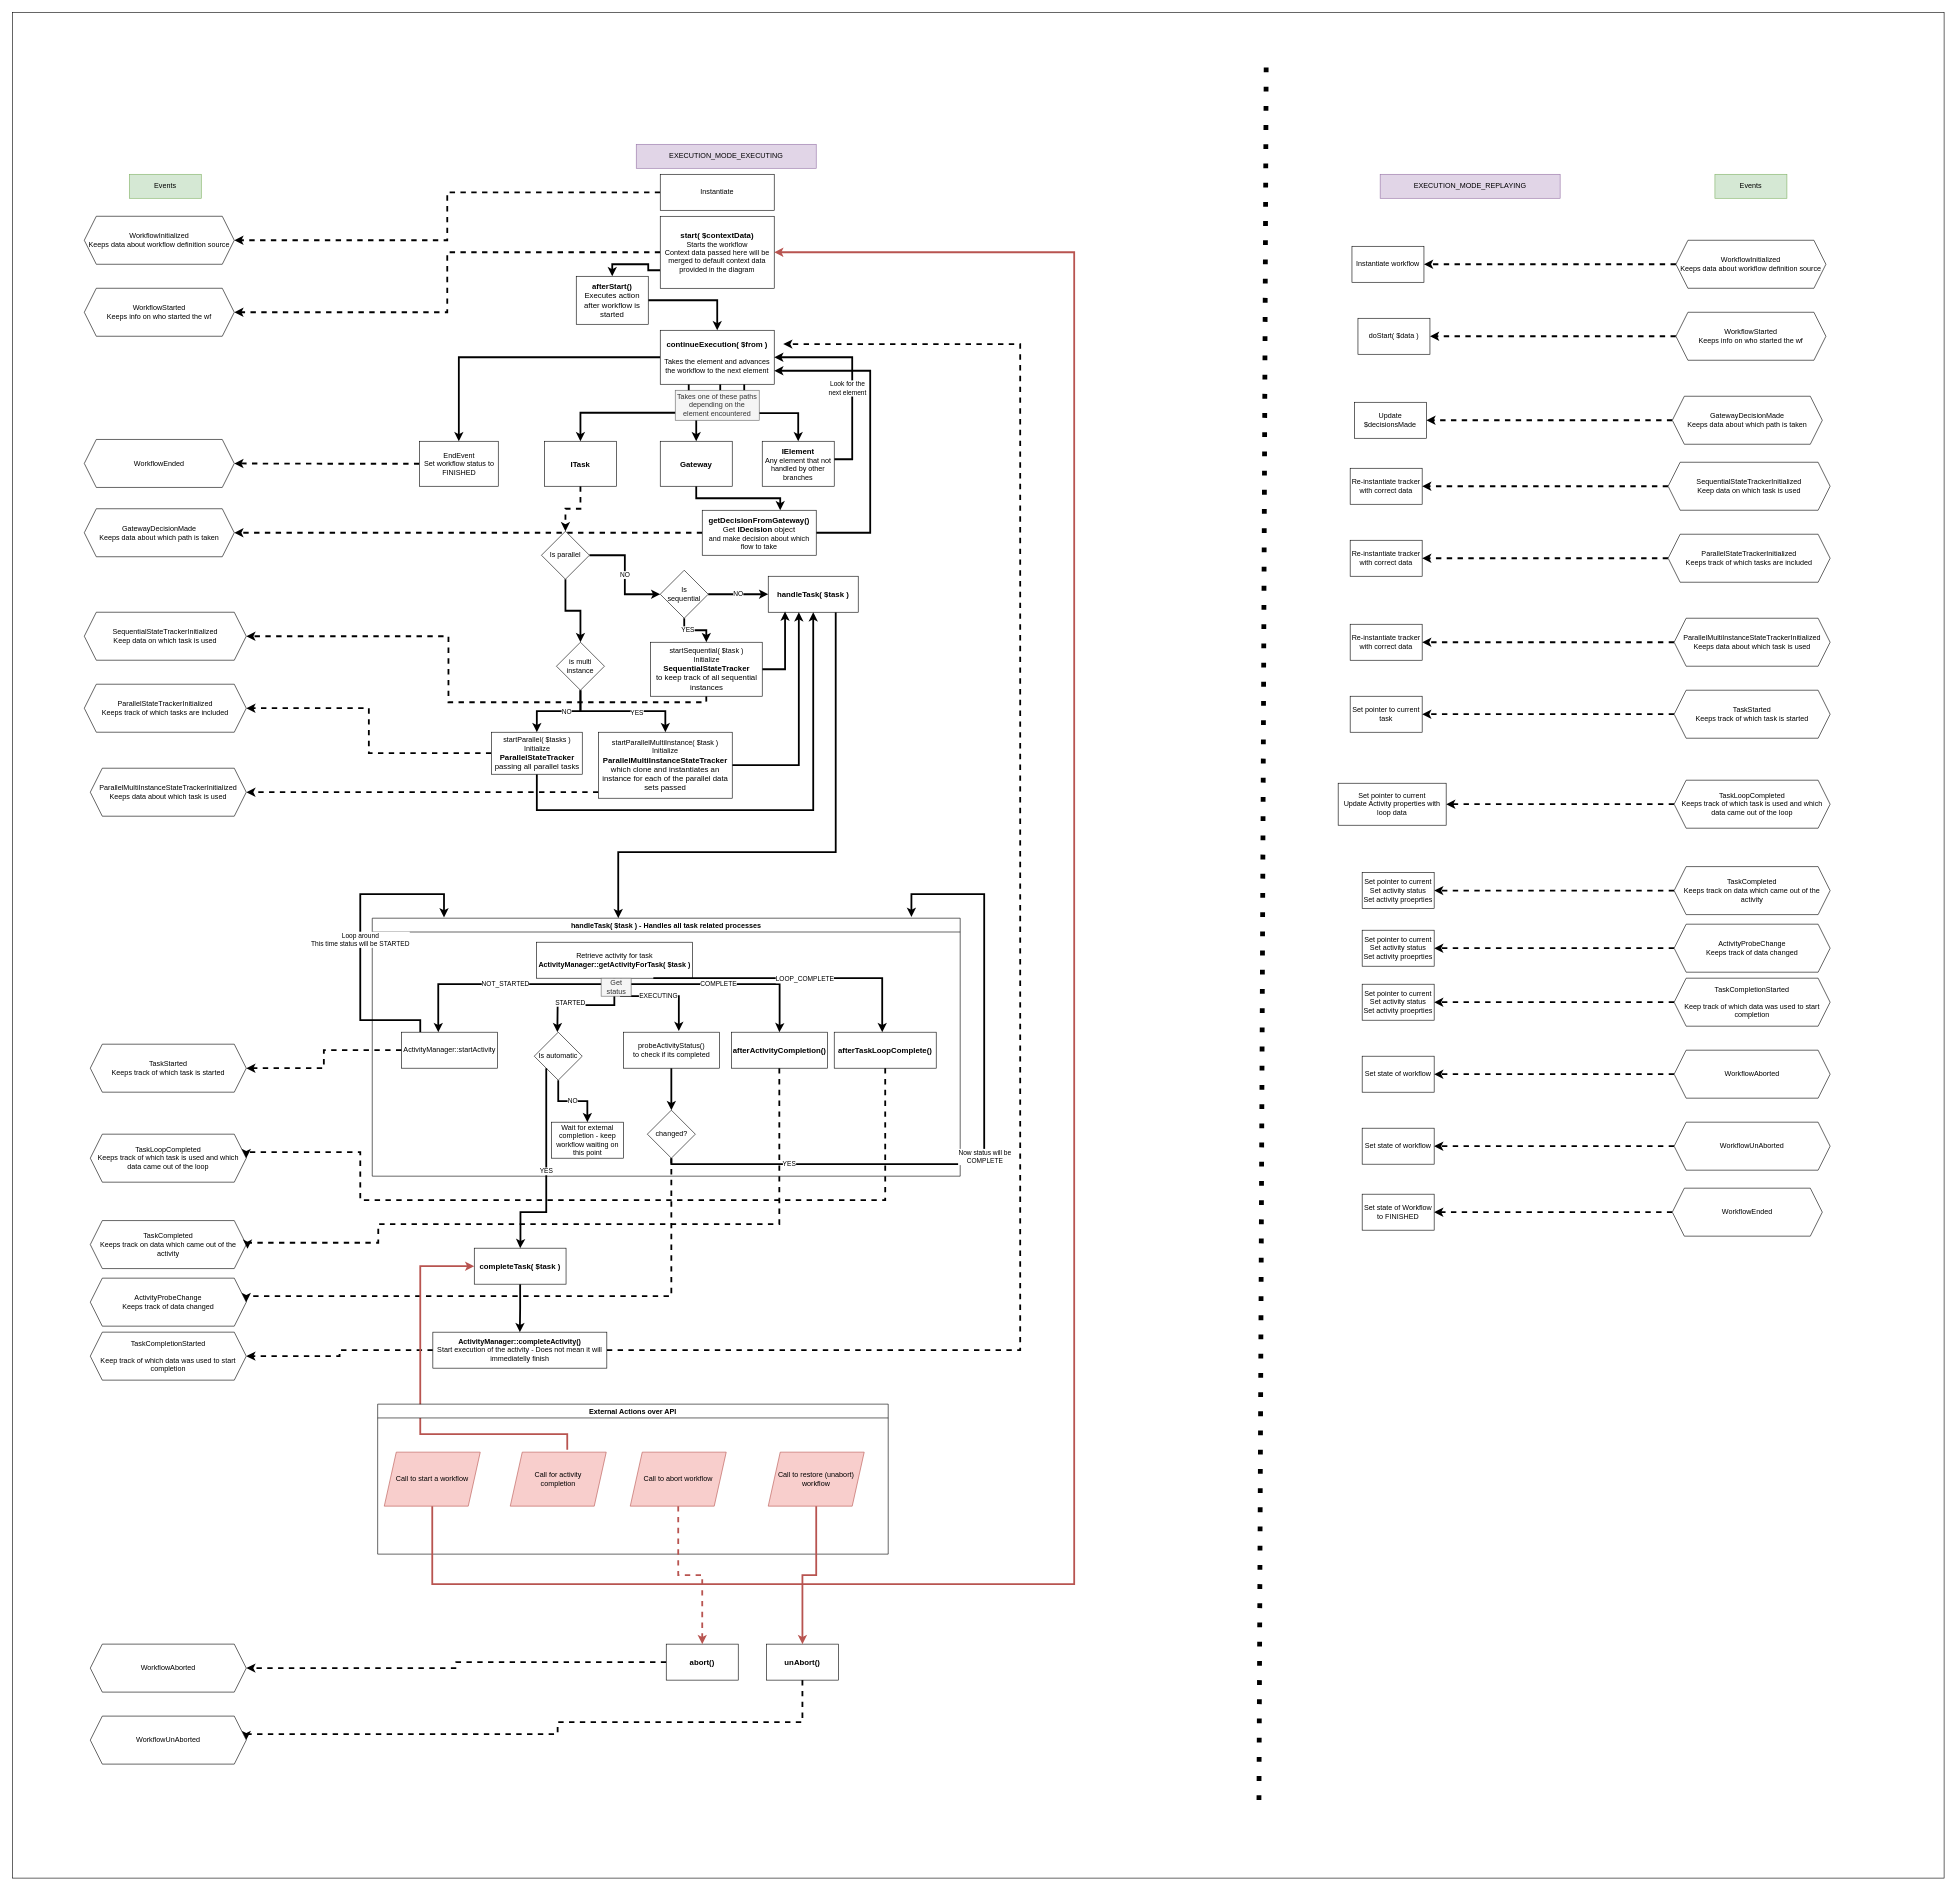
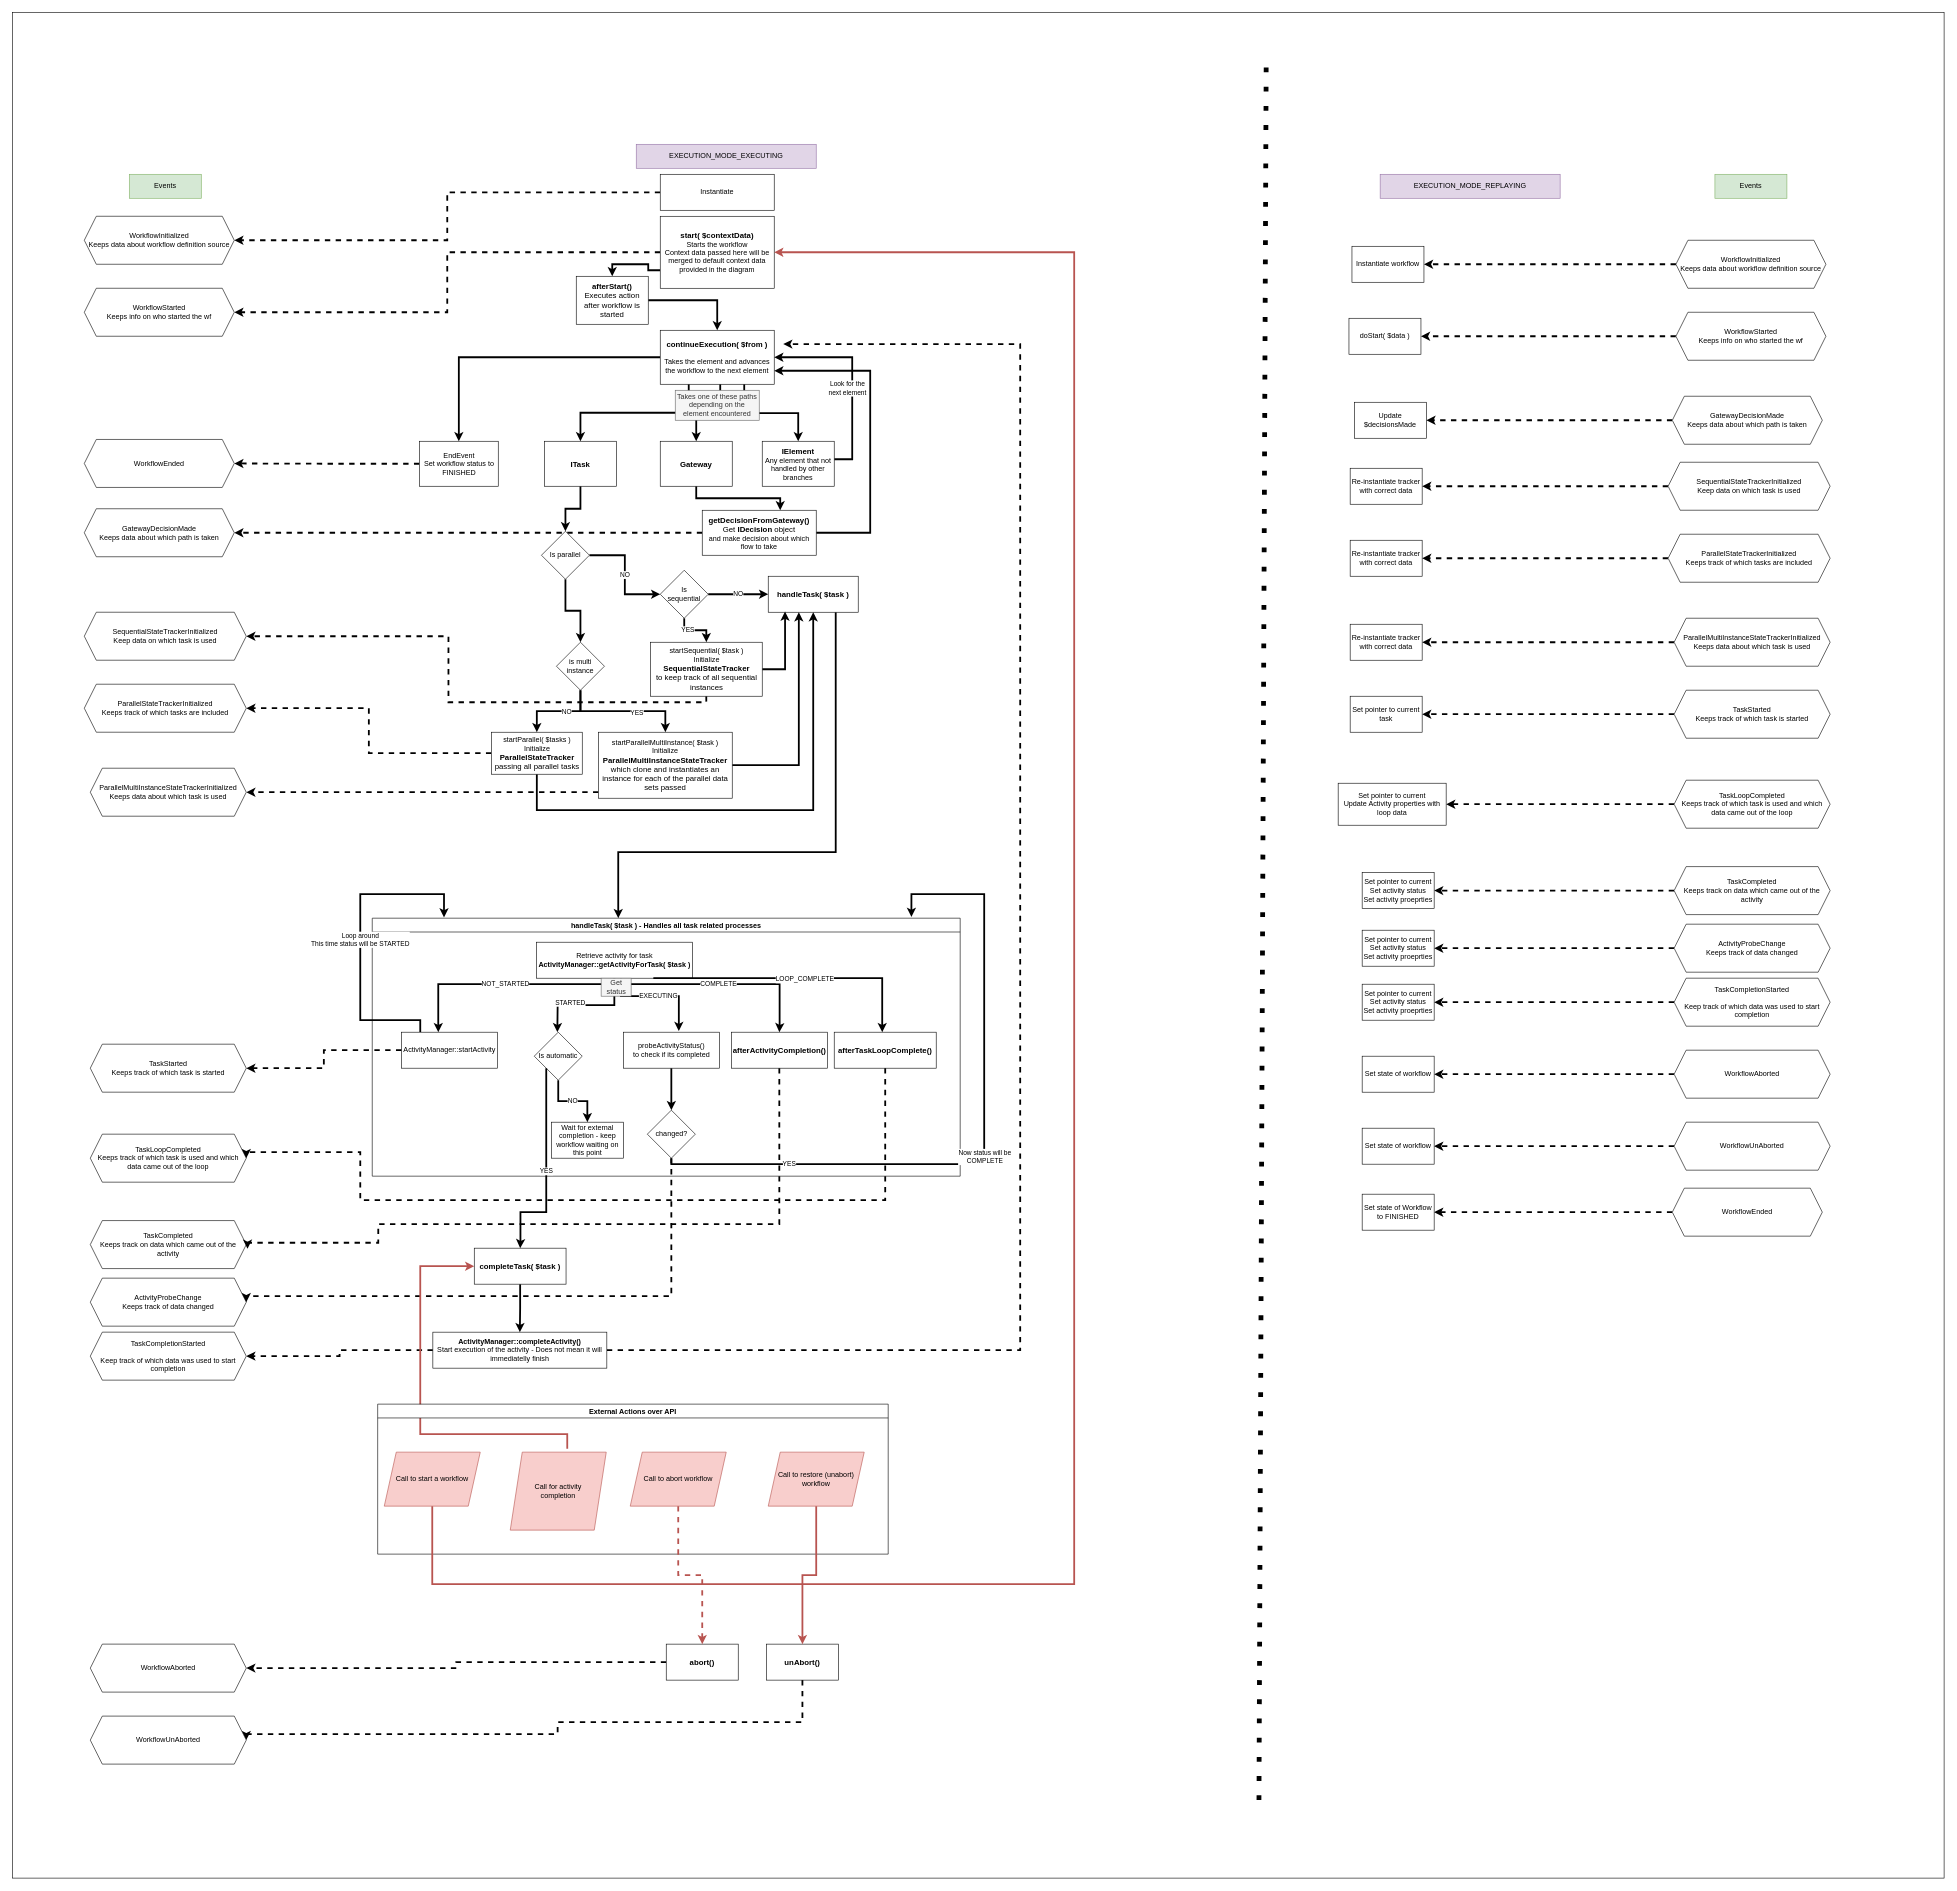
node "doStart( $data )": moved (1394, 336) -> (1385, 336)
edge "ITask" -> "Is parallel": style dashed -> solid
node "Call for activity completion": size 96x54 -> 96x78
